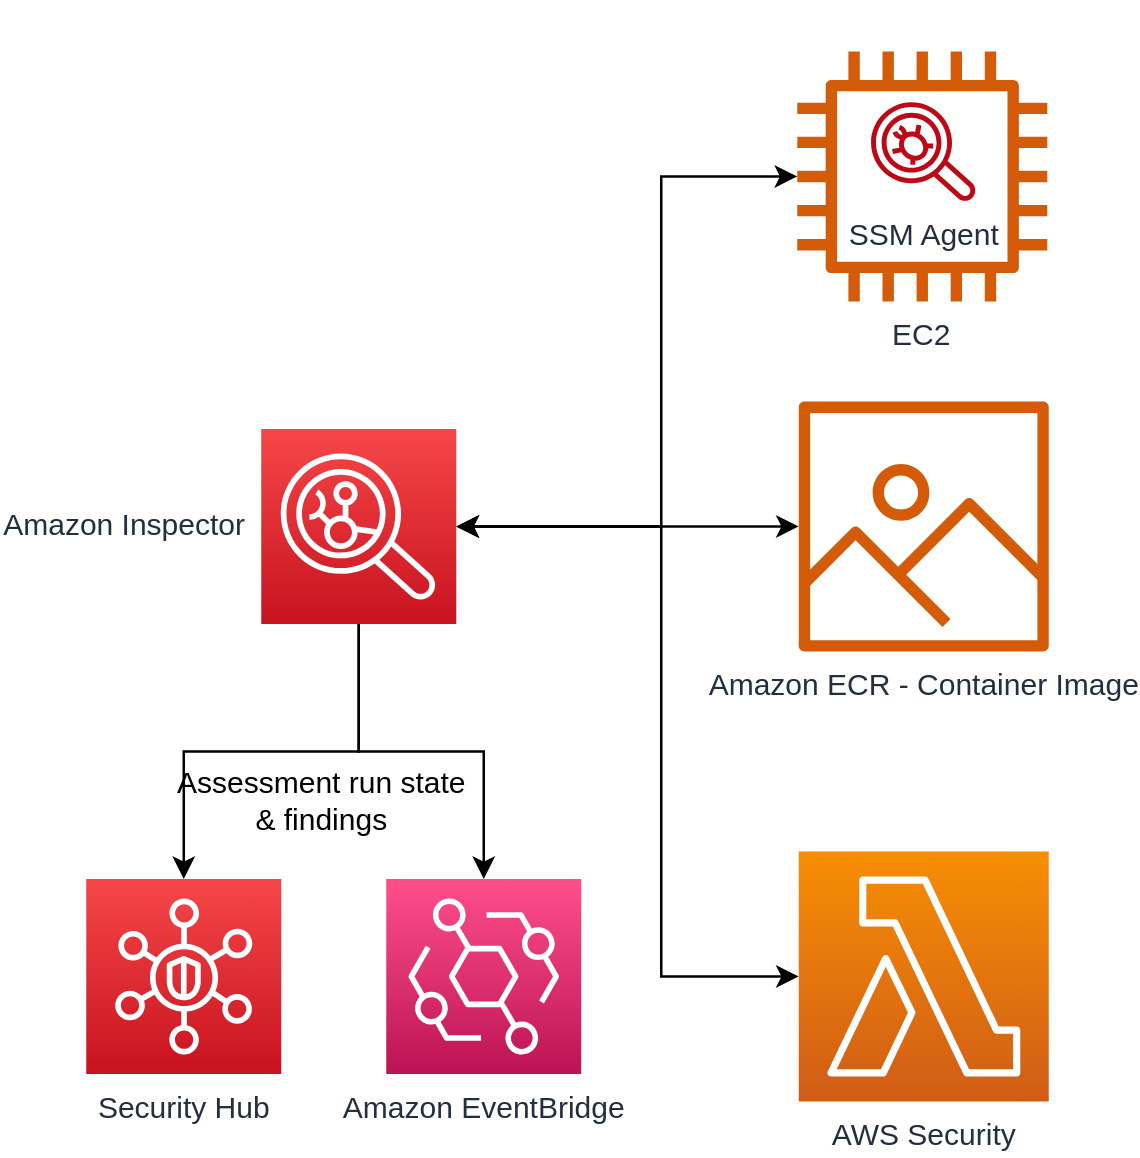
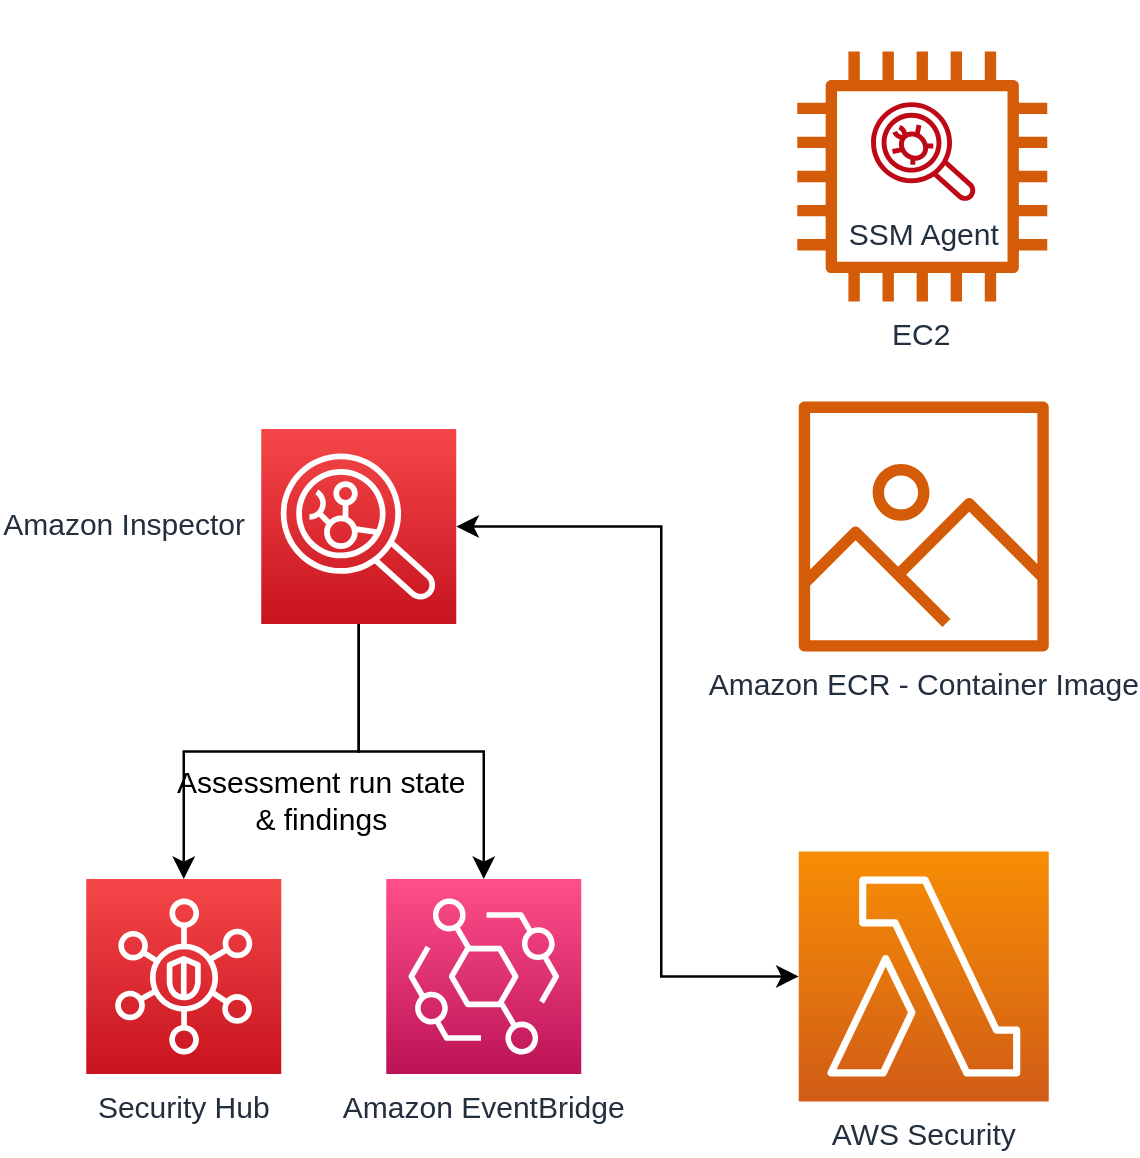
edge "EC2" -- "Amazon Inspector": removed
edge "Amazon Inspector" -- "Amazon ECR - Container Image": removed
